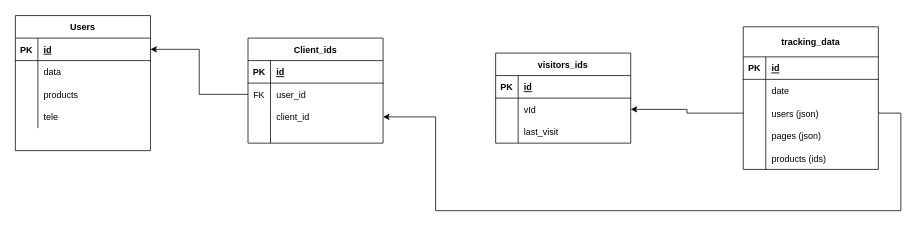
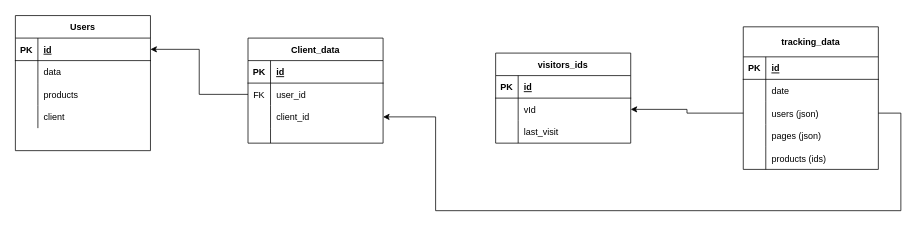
node "Client_ids": label "Client_ids" -> "Client_data"
node "tele": label "tele" -> "client"
